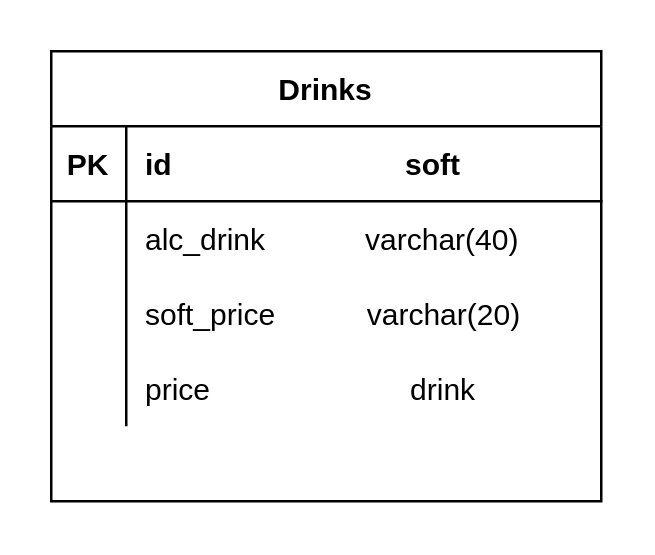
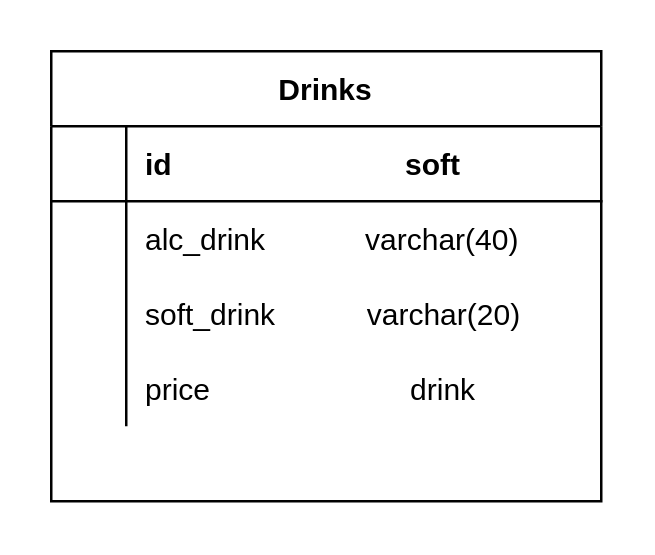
node "PK": removed
node "soft_price varchar(20)": label "soft_price varchar(20)" -> "soft_drink varchar(20)"
